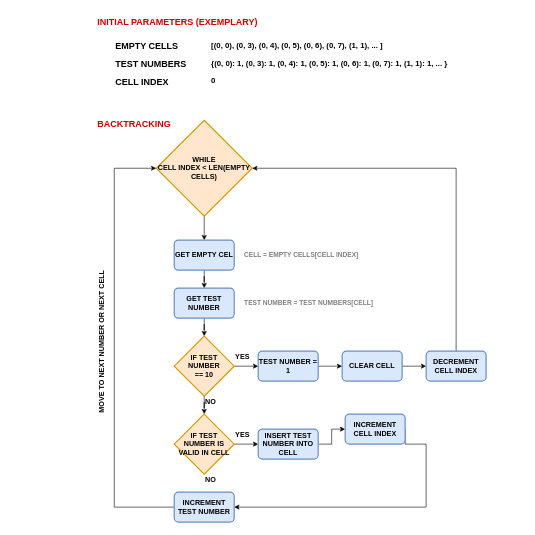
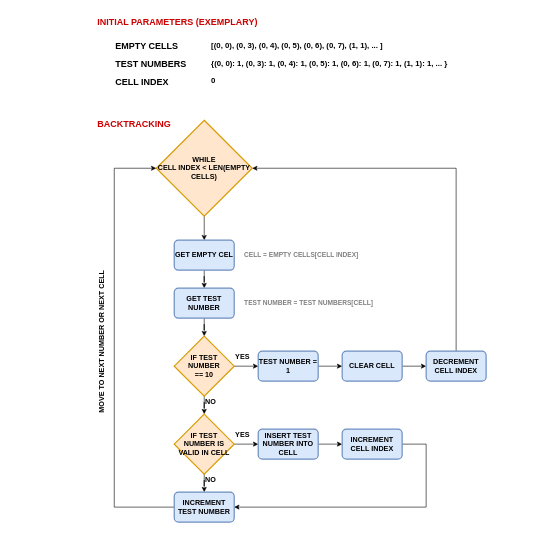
node "INCREMENT CELL INDEX": moved (375, 429) -> (372, 444)
edge "IF TEST NUMBER IS VALID IN CELL" -> "INCREMENT TEST NUMBER": added
